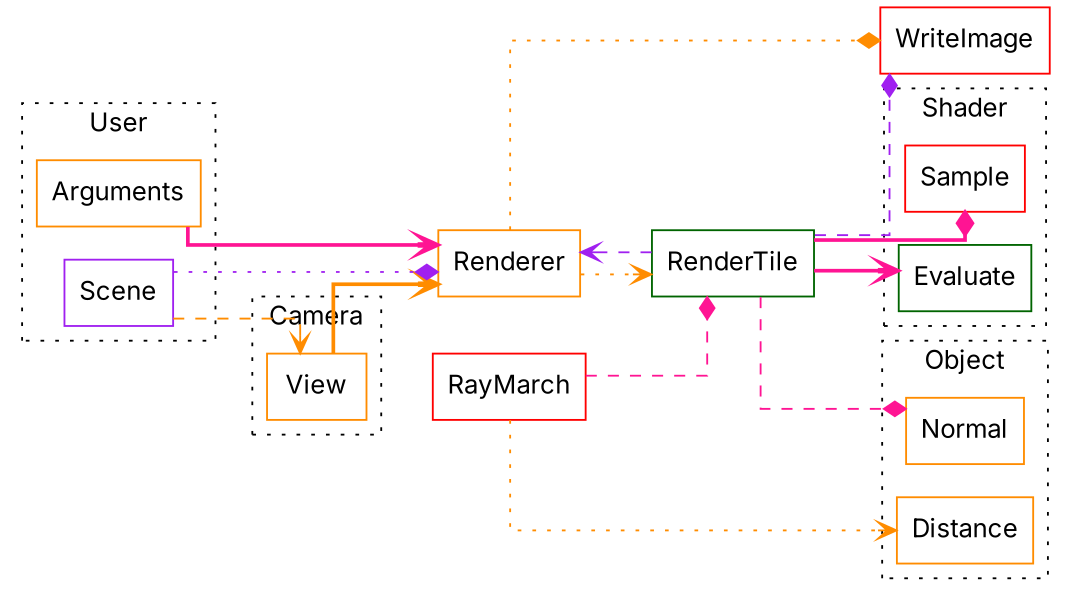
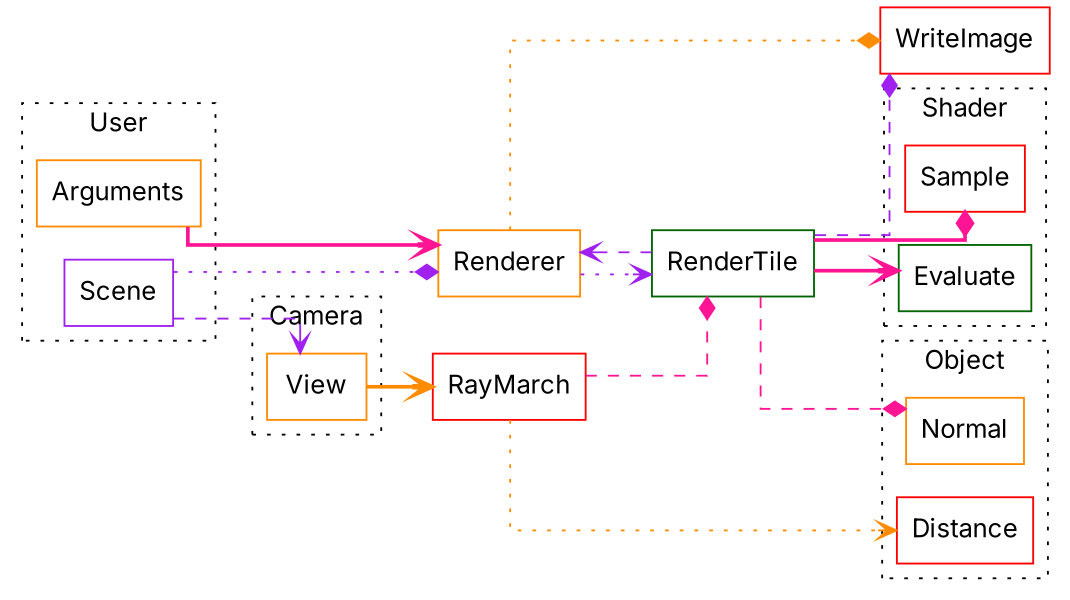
edge "Renderer" -> "RenderTile": color darkorange -> purple
edge "View" -> "Renderer": now "View" -> "RayMarch"
edge "Scene" -> "View": color darkorange -> purple
node "Distance": color darkorange -> red
